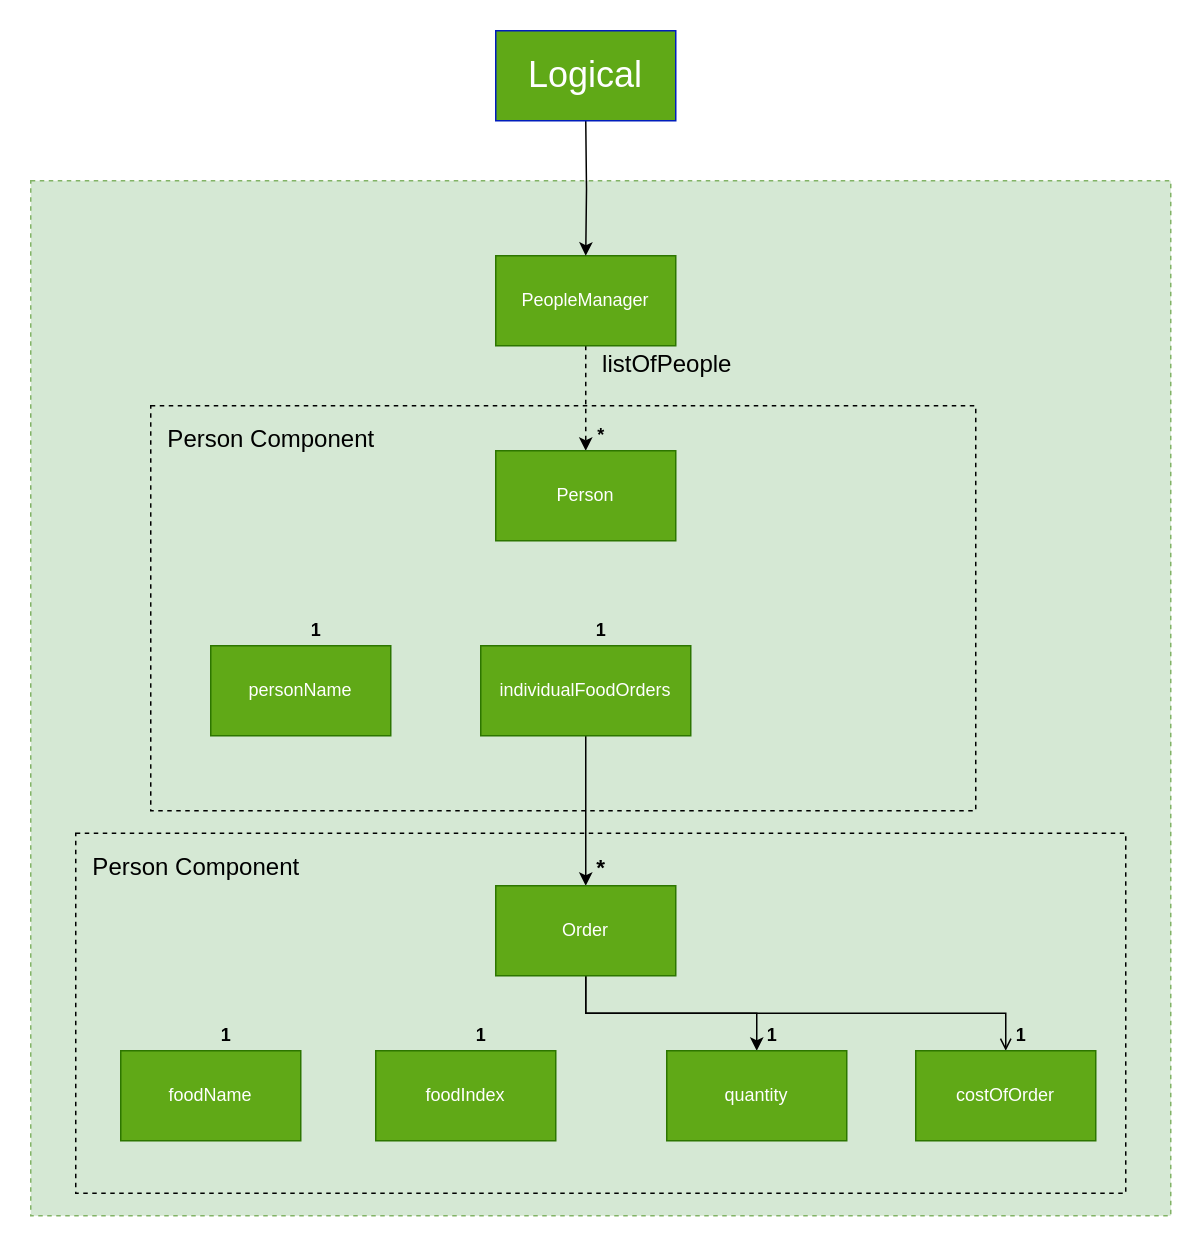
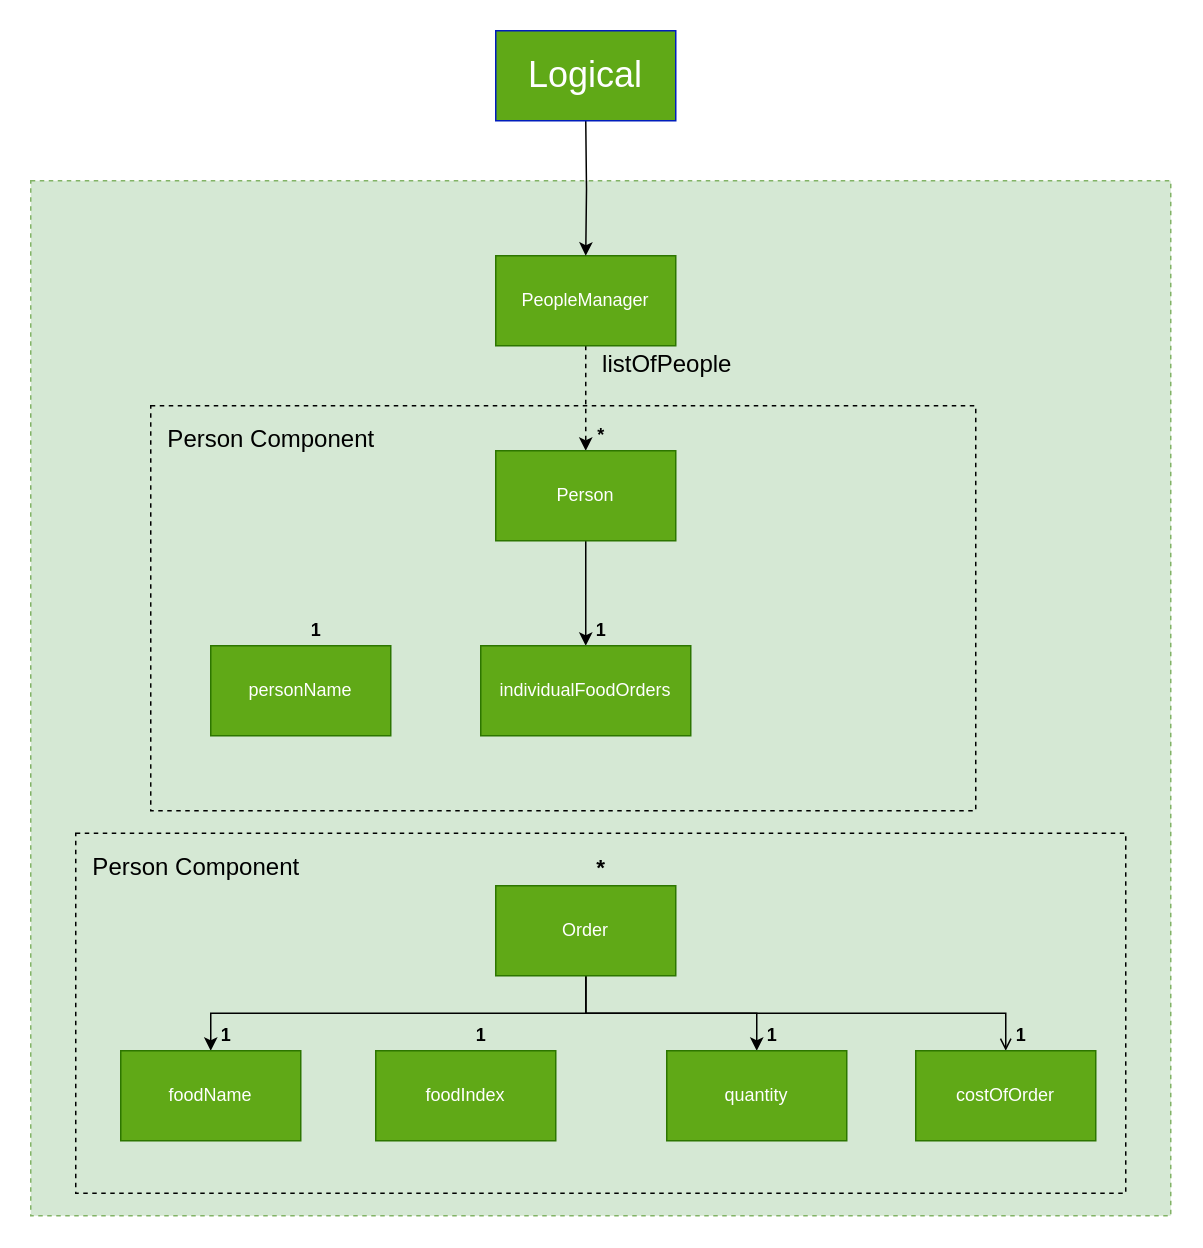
edge "Person" -> "individualFoodOrders": added
edge "individualFoodOrders" -> "Order": removed
edge "Order" -> "foodName": added
